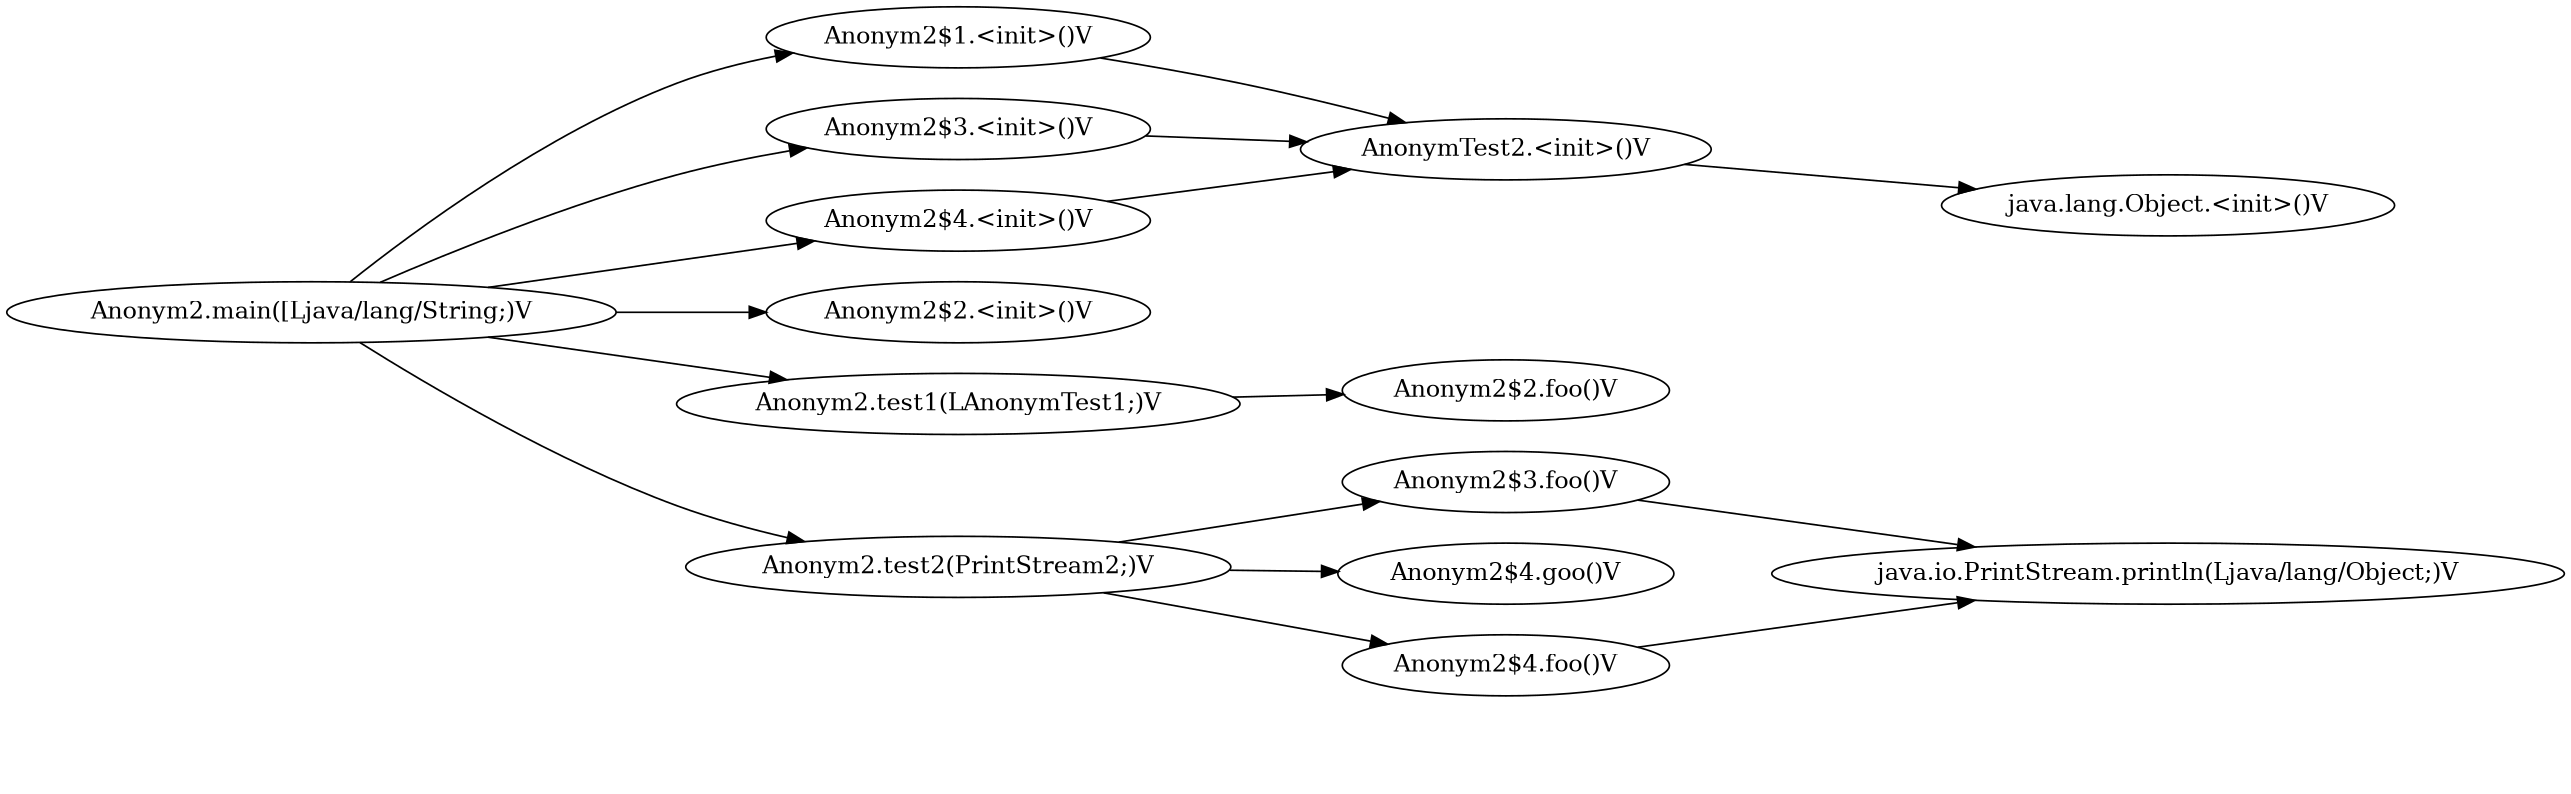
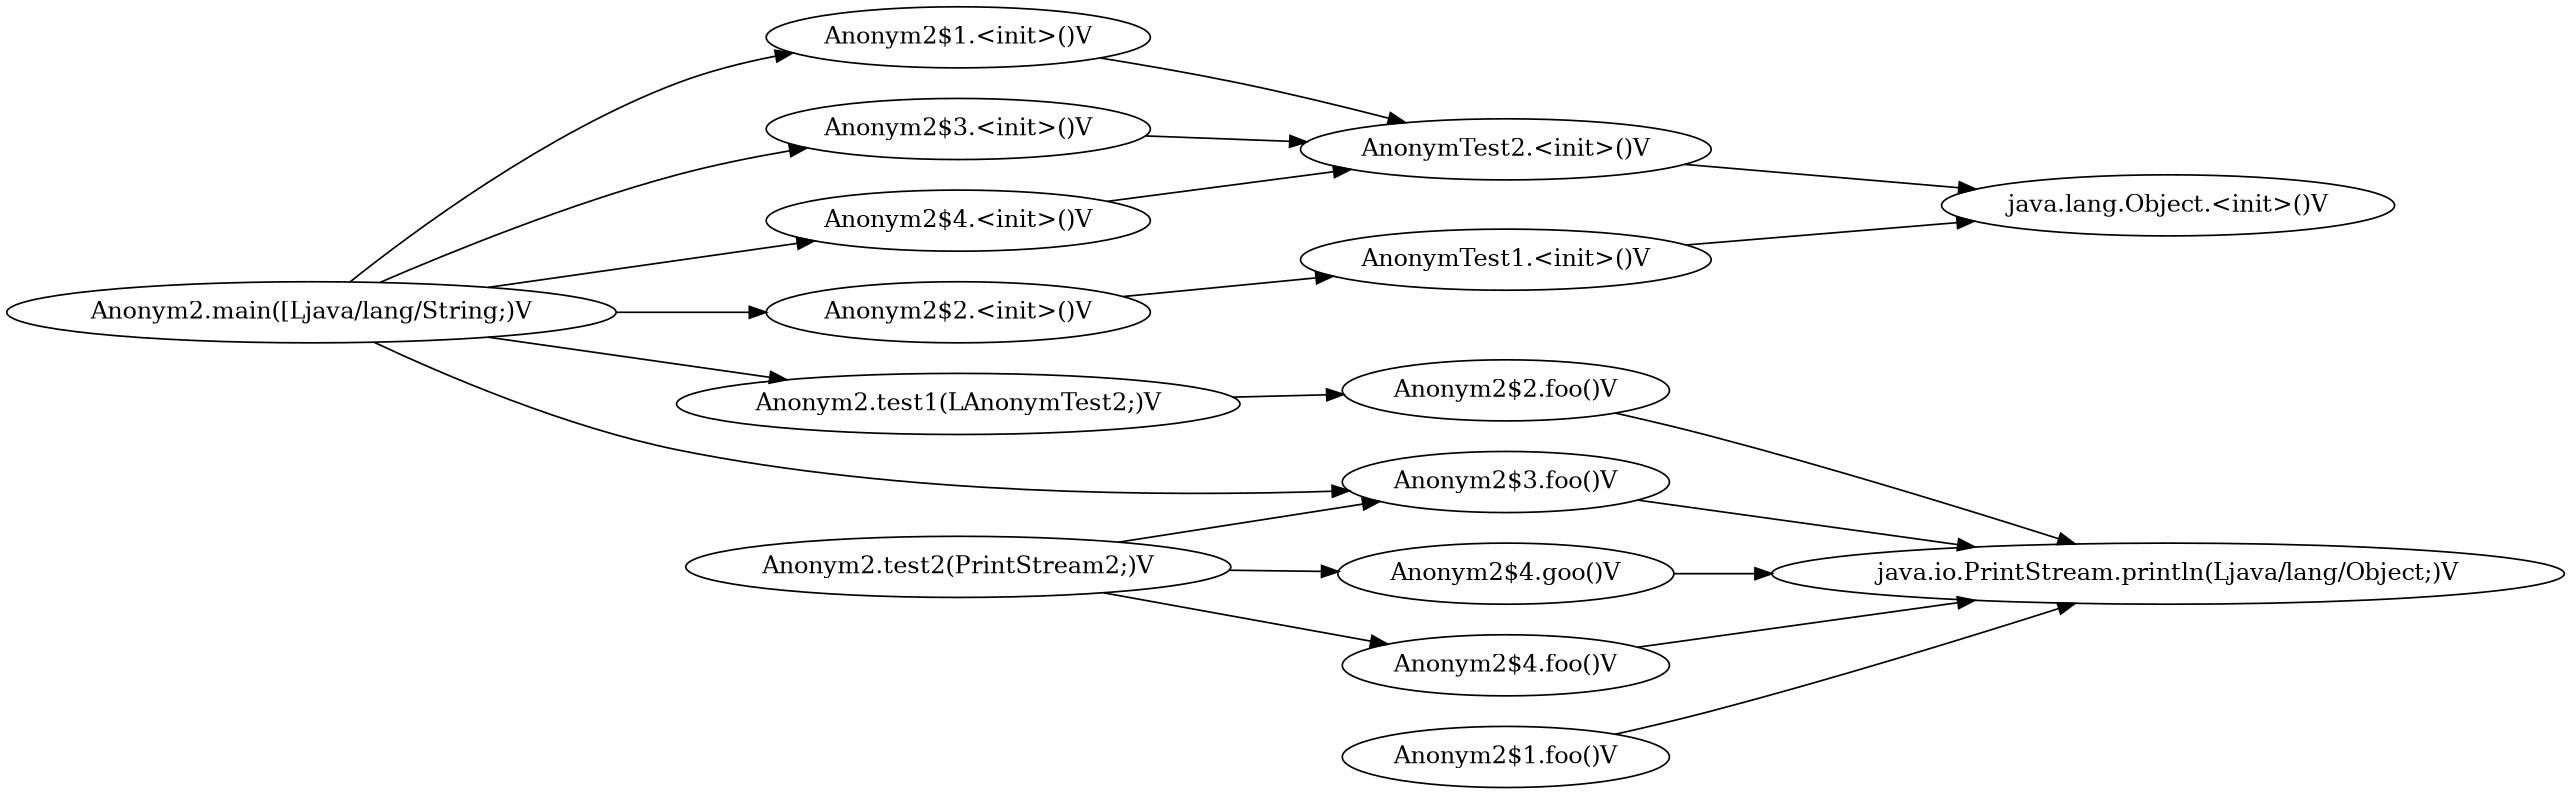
node "AnonymTest1.<init>()V": added
node "Anonym2.test1(LAnonymTest1;)V": label "Anonym2.test1(LAnonymTest1;)V" -> "Anonym2.test1(LAnonymTest2;)V"
edge "Anonym2.main([Ljava/lang/String;)V" -> "Anonym2.test2(PrintStream2;)V": now "Anonym2.main([Ljava/lang/String;)V" -> "Anonym2$3.foo()V"
edge "Anonym2$2.foo()V" -> "java.io.PrintStream.println(Ljava/lang/Object;)V": added
edge "Anonym2$4.goo()V" -> "java.io.PrintStream.println(Ljava/lang/Object;)V": added
node "Anonym2$1.foo()V": added
